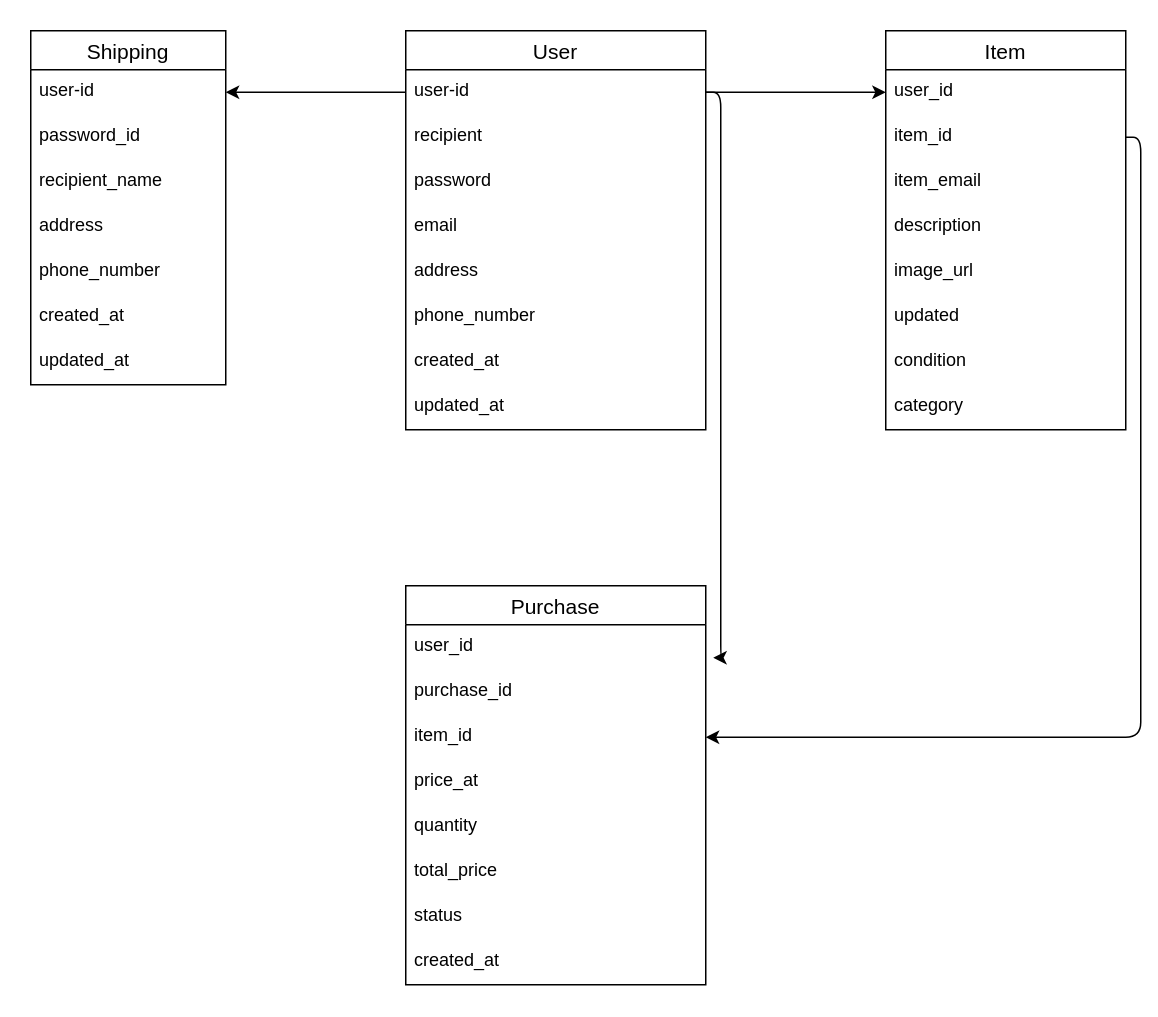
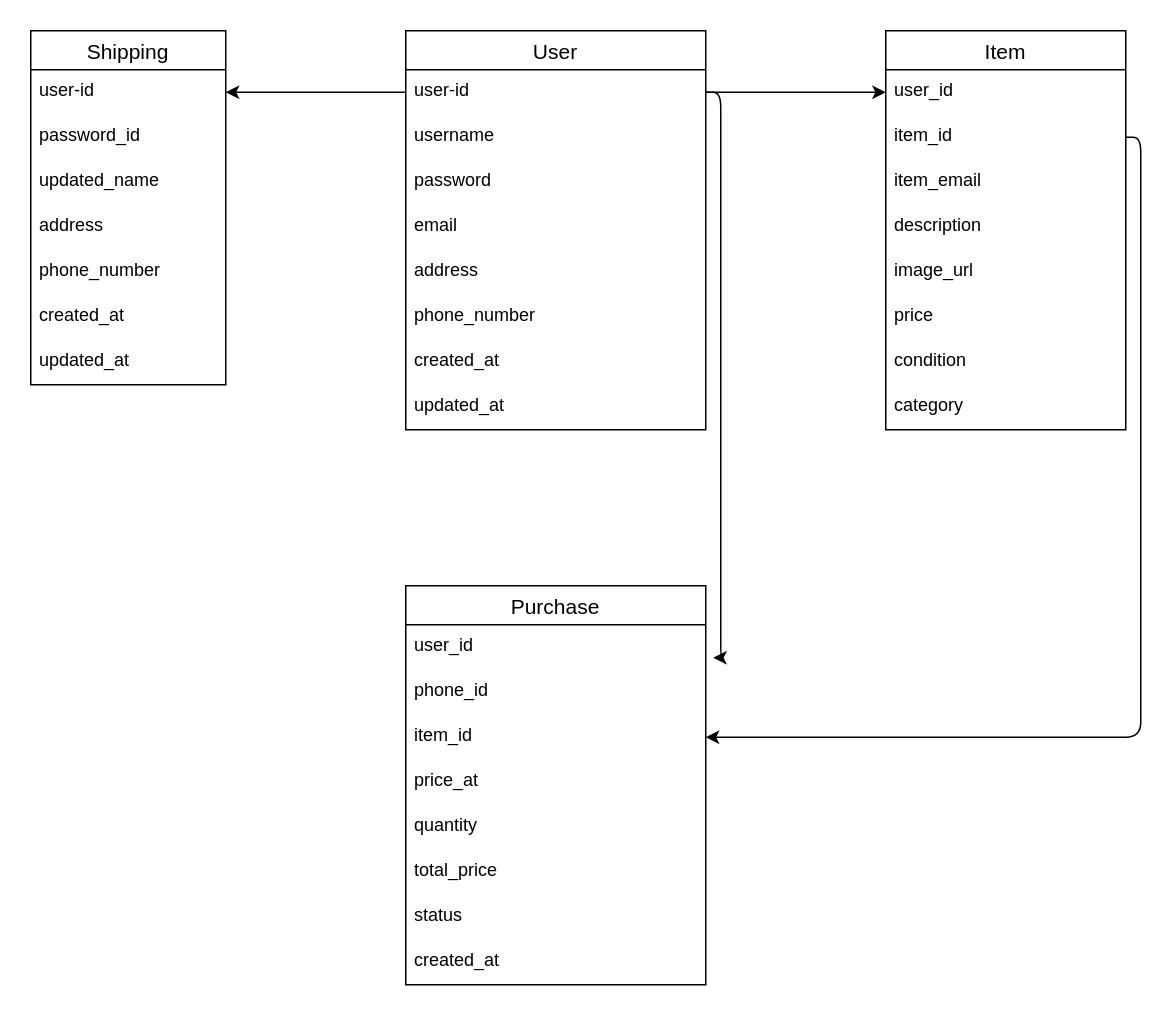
node "recipient": label "recipient" -> "username"
node "recipient_name": label "recipient_name" -> "updated_name"
node "updated": label "updated" -> "price"
node "purchase_id": label "purchase_id" -> "phone_id"
